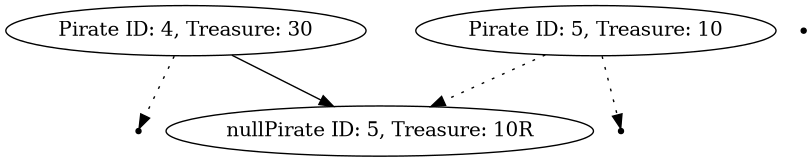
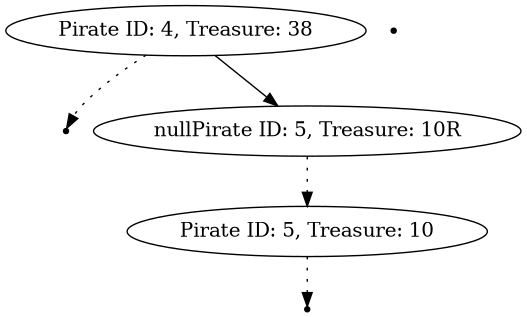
node "Pirate ID: 4, Treasure: 30": label "Pirate ID: 4, Treasure: 30" -> "Pirate ID: 4, Treasure: 38"
edge "Pirate ID: 5, Treasure: 10" -> "nullPirate ID: 5, Treasure: 10R": reversed
